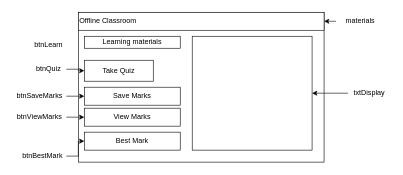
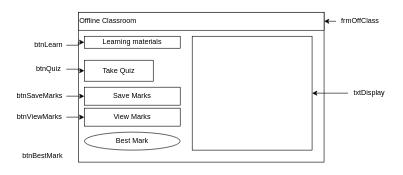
node "materials": label "materials" -> "frmOffClass"
edge "btnLearn" -> "Learning materials": added
node "Best Mark": shape rectangle -> ellipse
edge "btnBestMark" -> "Best Mark": removed
